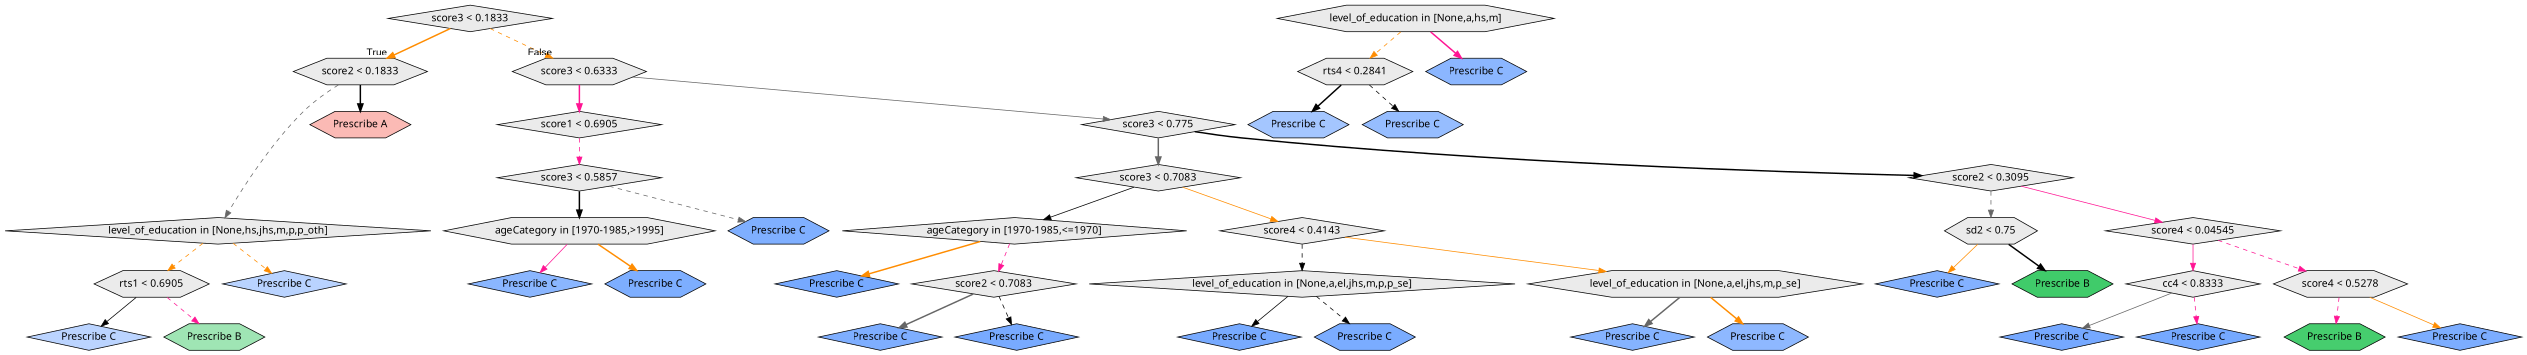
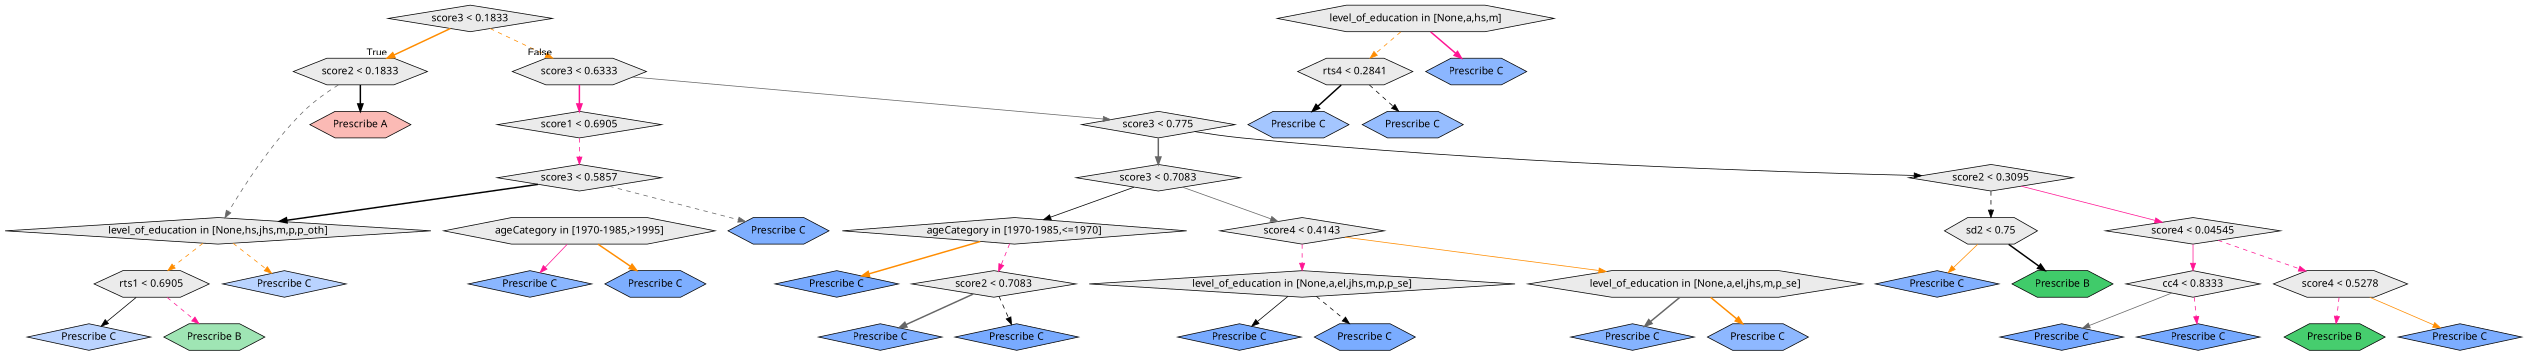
edge "score3 < 0.775" -> "score2 < 0.3095": style bold -> solid
edge "score3 < 0.5857" -> "ageCategory in [1970-1985,>1995]": now "score3 < 0.5857" -> "level_of_education in [None,hs,jhs,m,p,p_oth]"
edge "score2 < 0.3095" -> "sd2 < 0.75": color gray40 -> black
edge "score3 < 0.7083" -> "score4 < 0.4143": color darkorange -> gray40
edge "score4 < 0.4143" -> "level_of_education in [None,a,el,jhs,m,p,p_se]": color black -> deeppink
